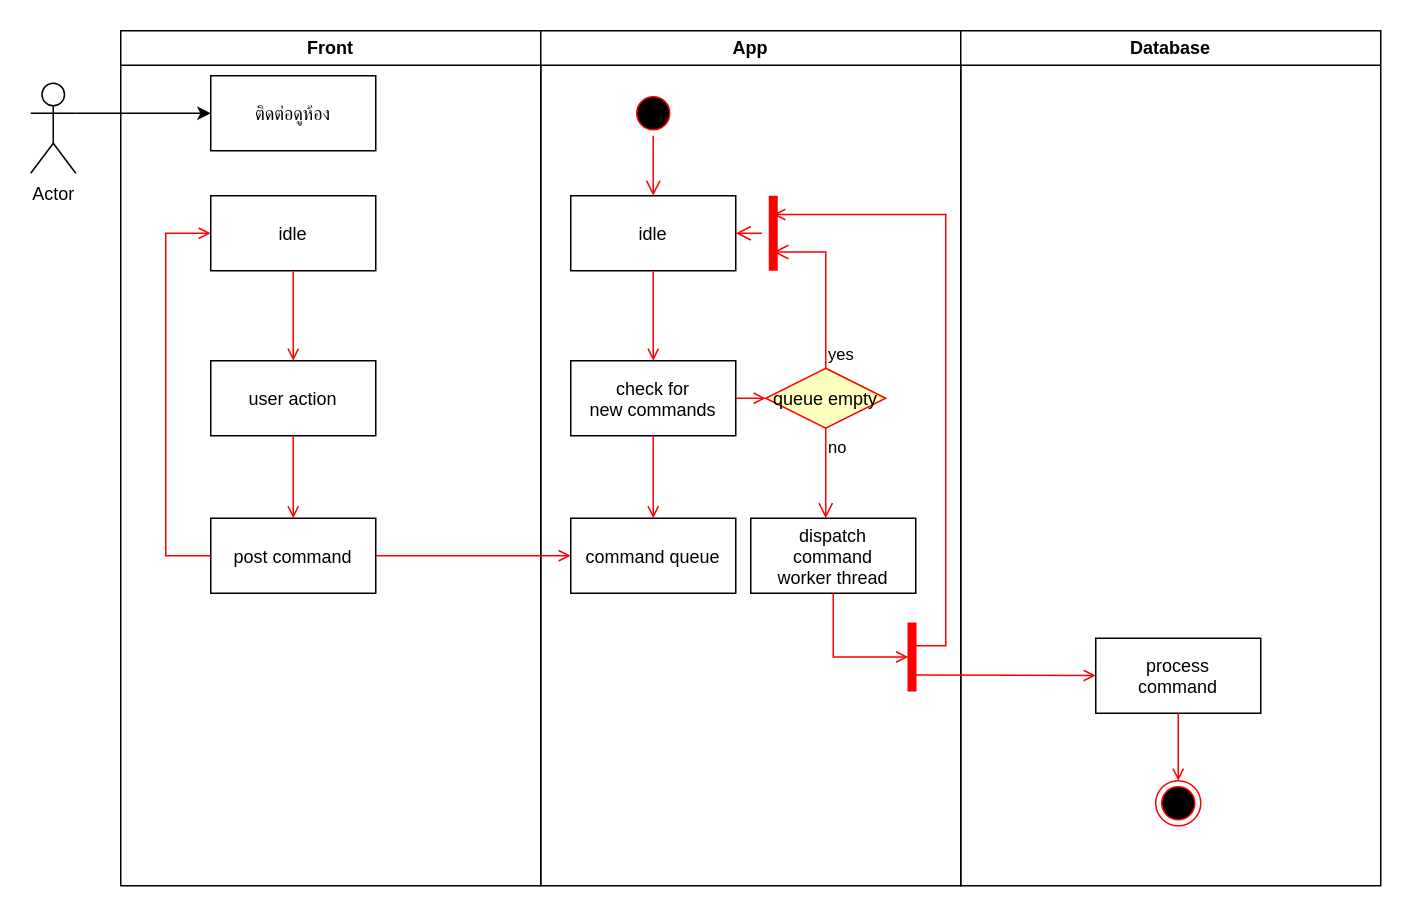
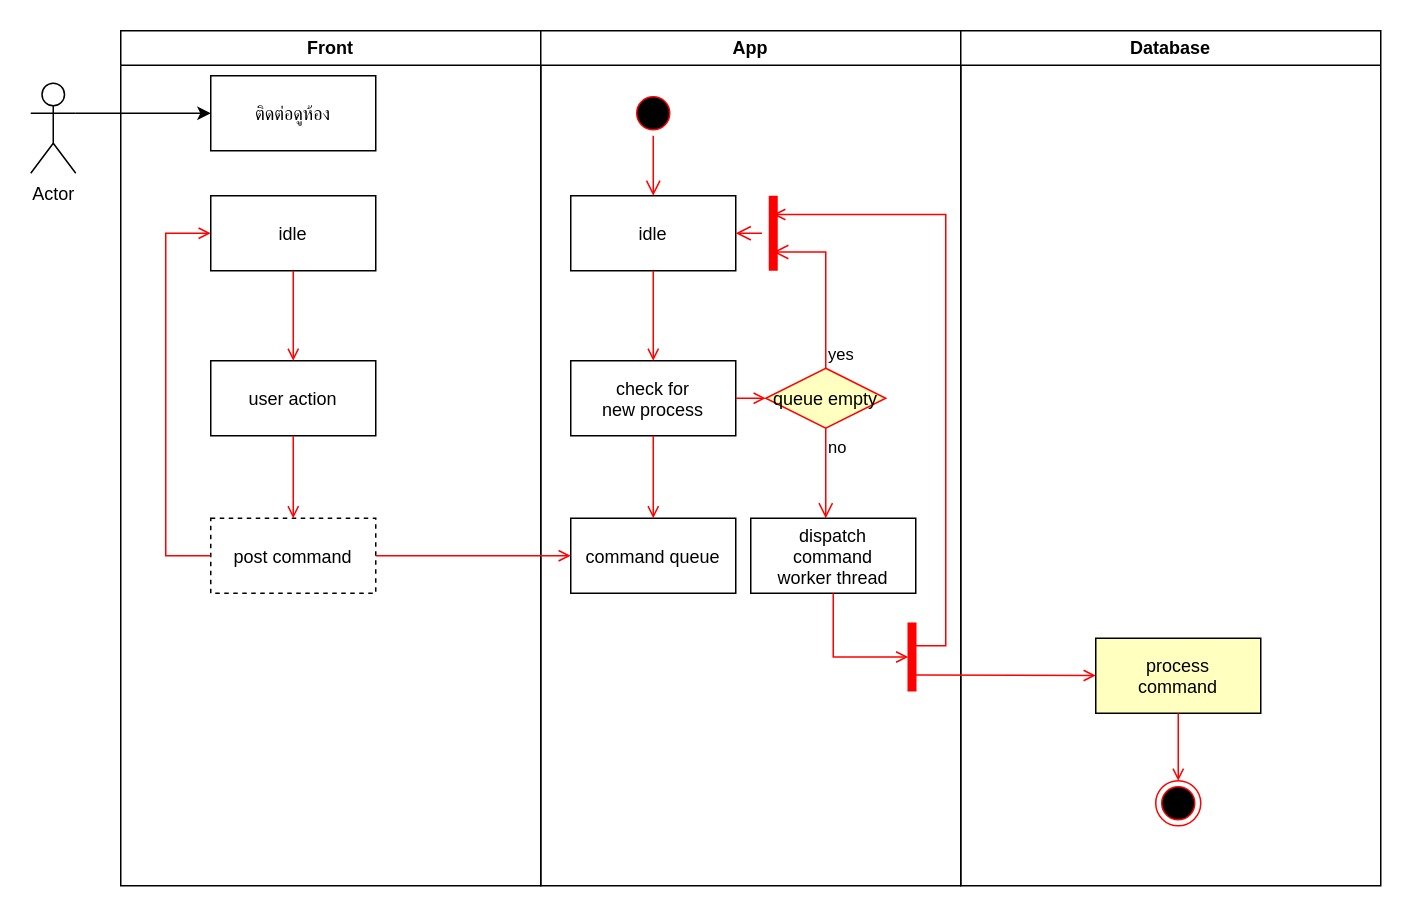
node "check for new commands": label "check for new commands" -> "check for new process"
node "post command": style solid -> dashed
node "process command": fillcolor #ffffff -> #ffffc0
